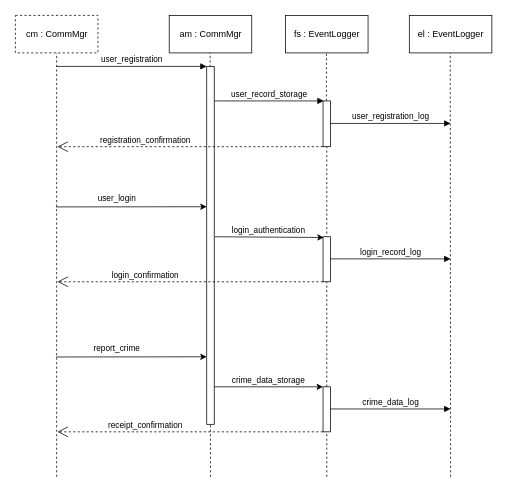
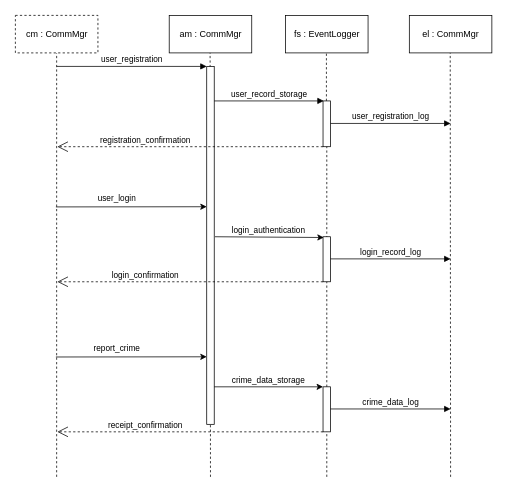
node "el : EventLogger": label "el : EventLogger" -> "el : CommMgr"
